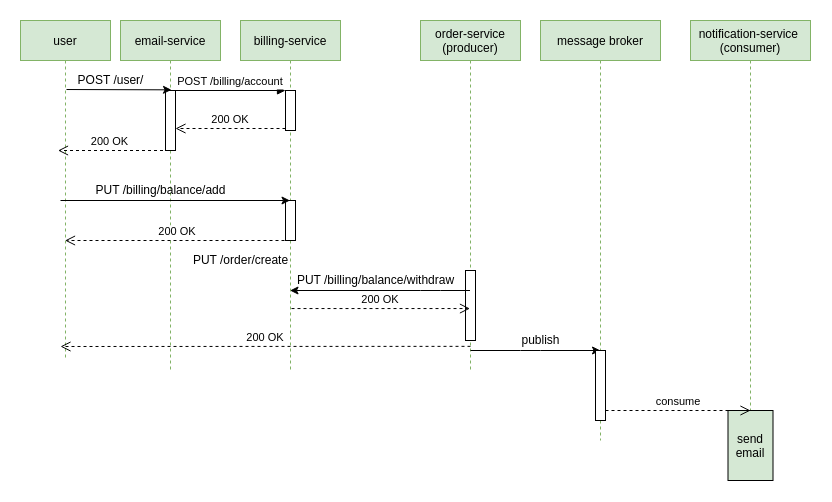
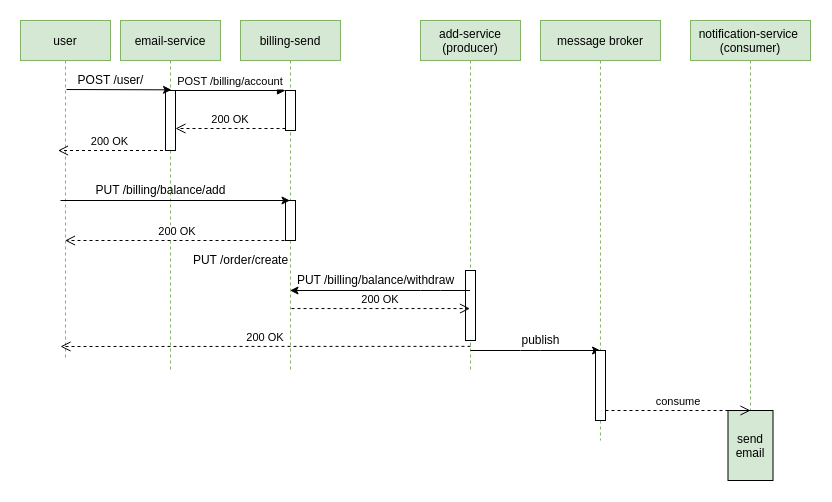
node "order-service (producer)": label "order-service (producer)" -> "add-service (producer)"
node "billing-service": label "billing-service" -> "billing-send"
